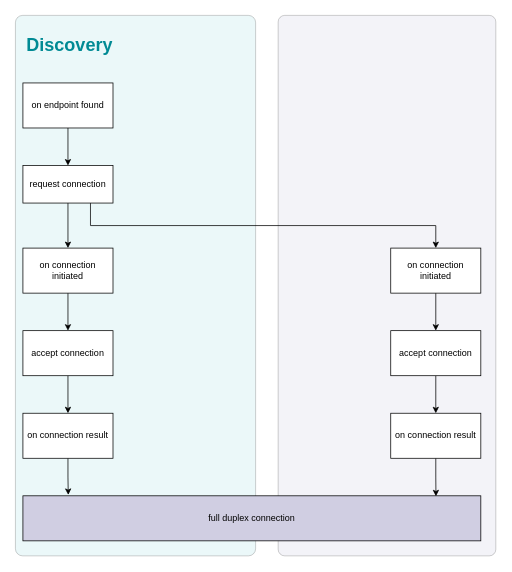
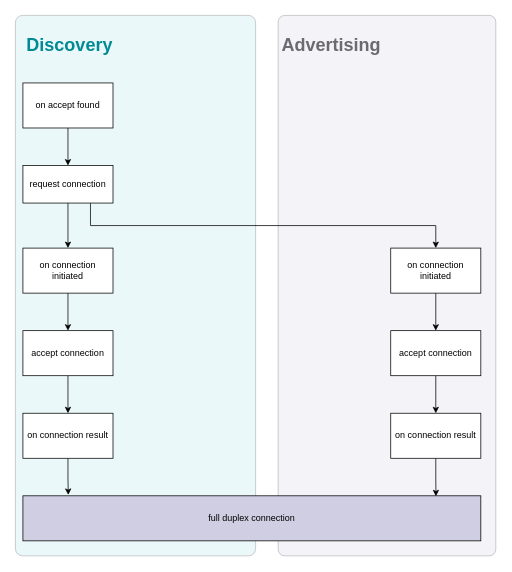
node "Advertising": added
node "on endpoint found": label "on endpoint found" -> "on accept found"
